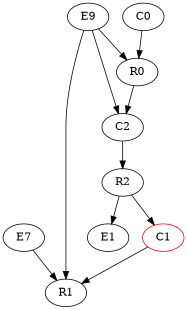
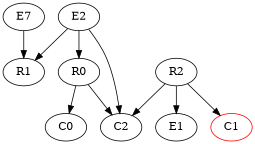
node "E9": label "E9" -> "E2"
edge "C0" -> "R0": reversed
edge "C2" -> "R2": reversed
edge "C1" -> "R1": removed
